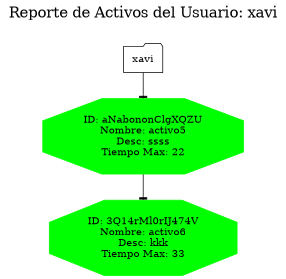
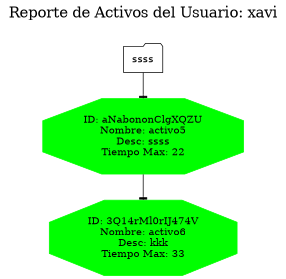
node "xavi": label "xavi" -> "ssss"
